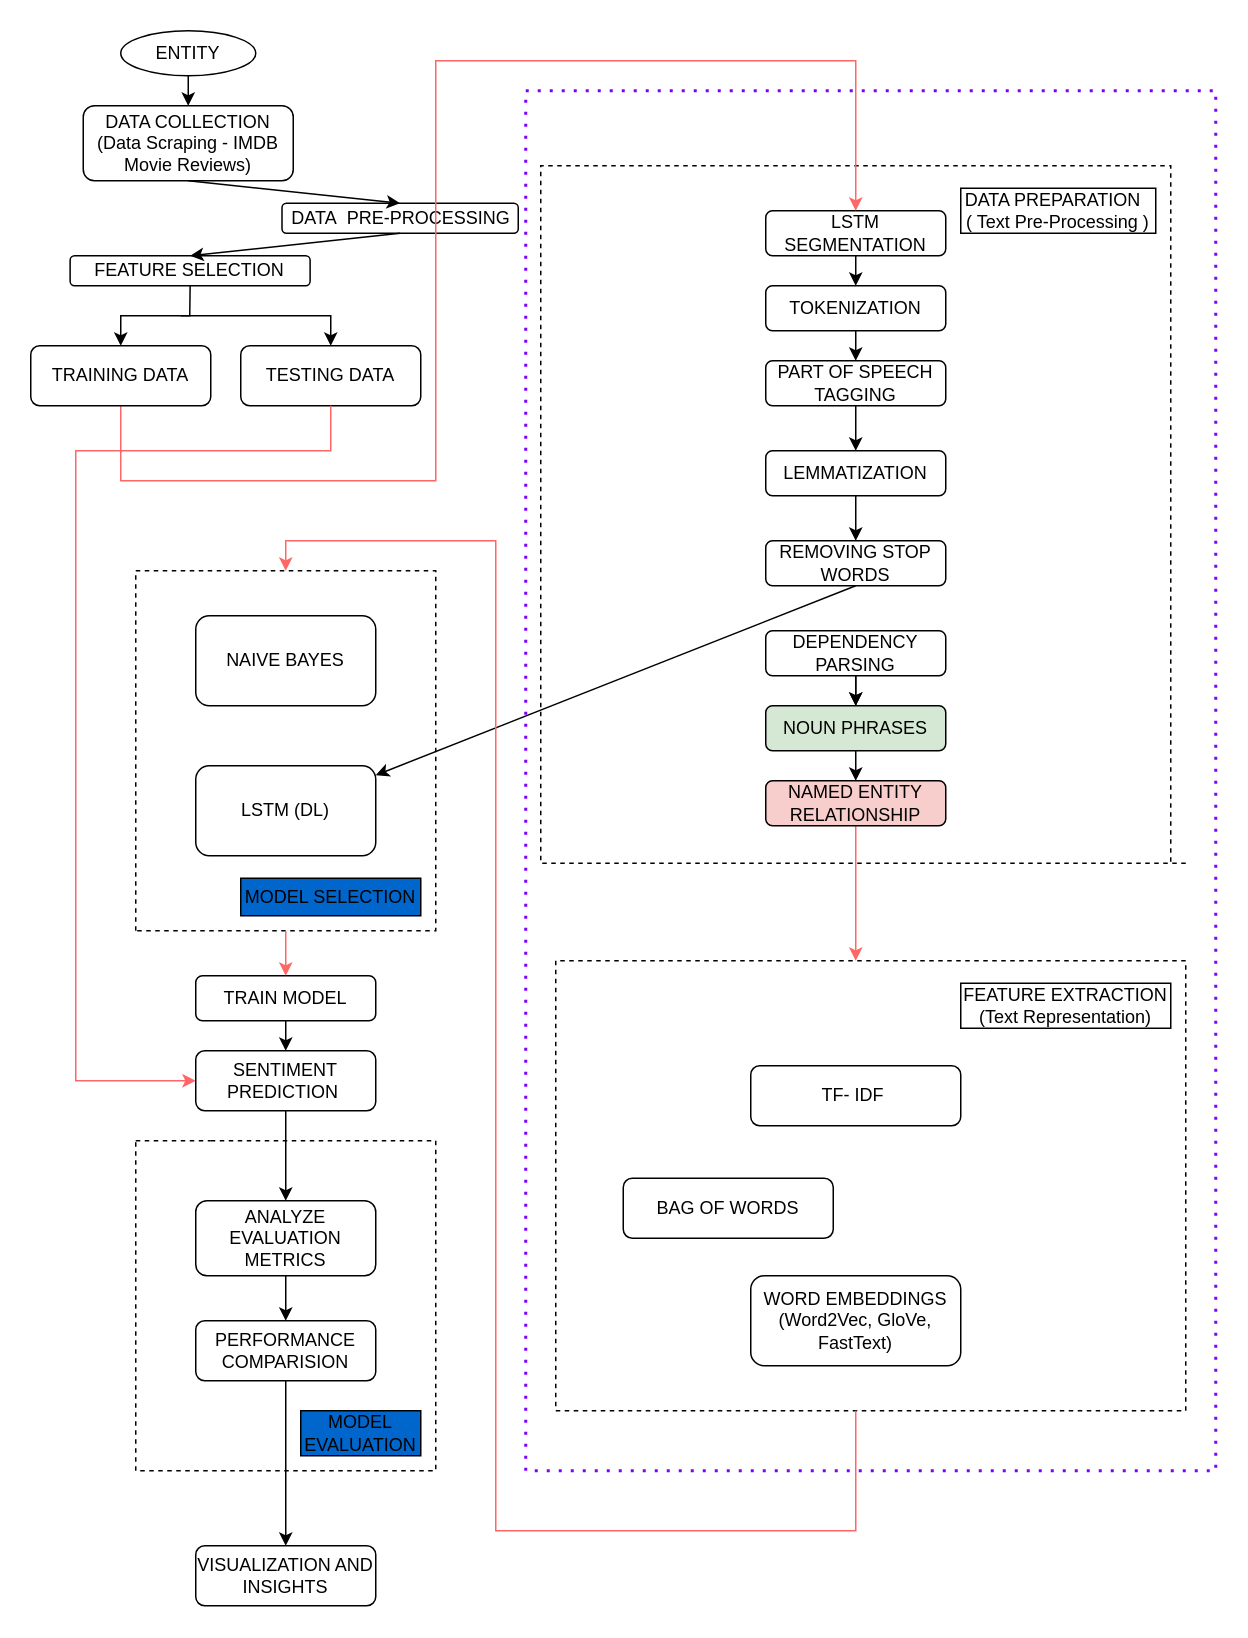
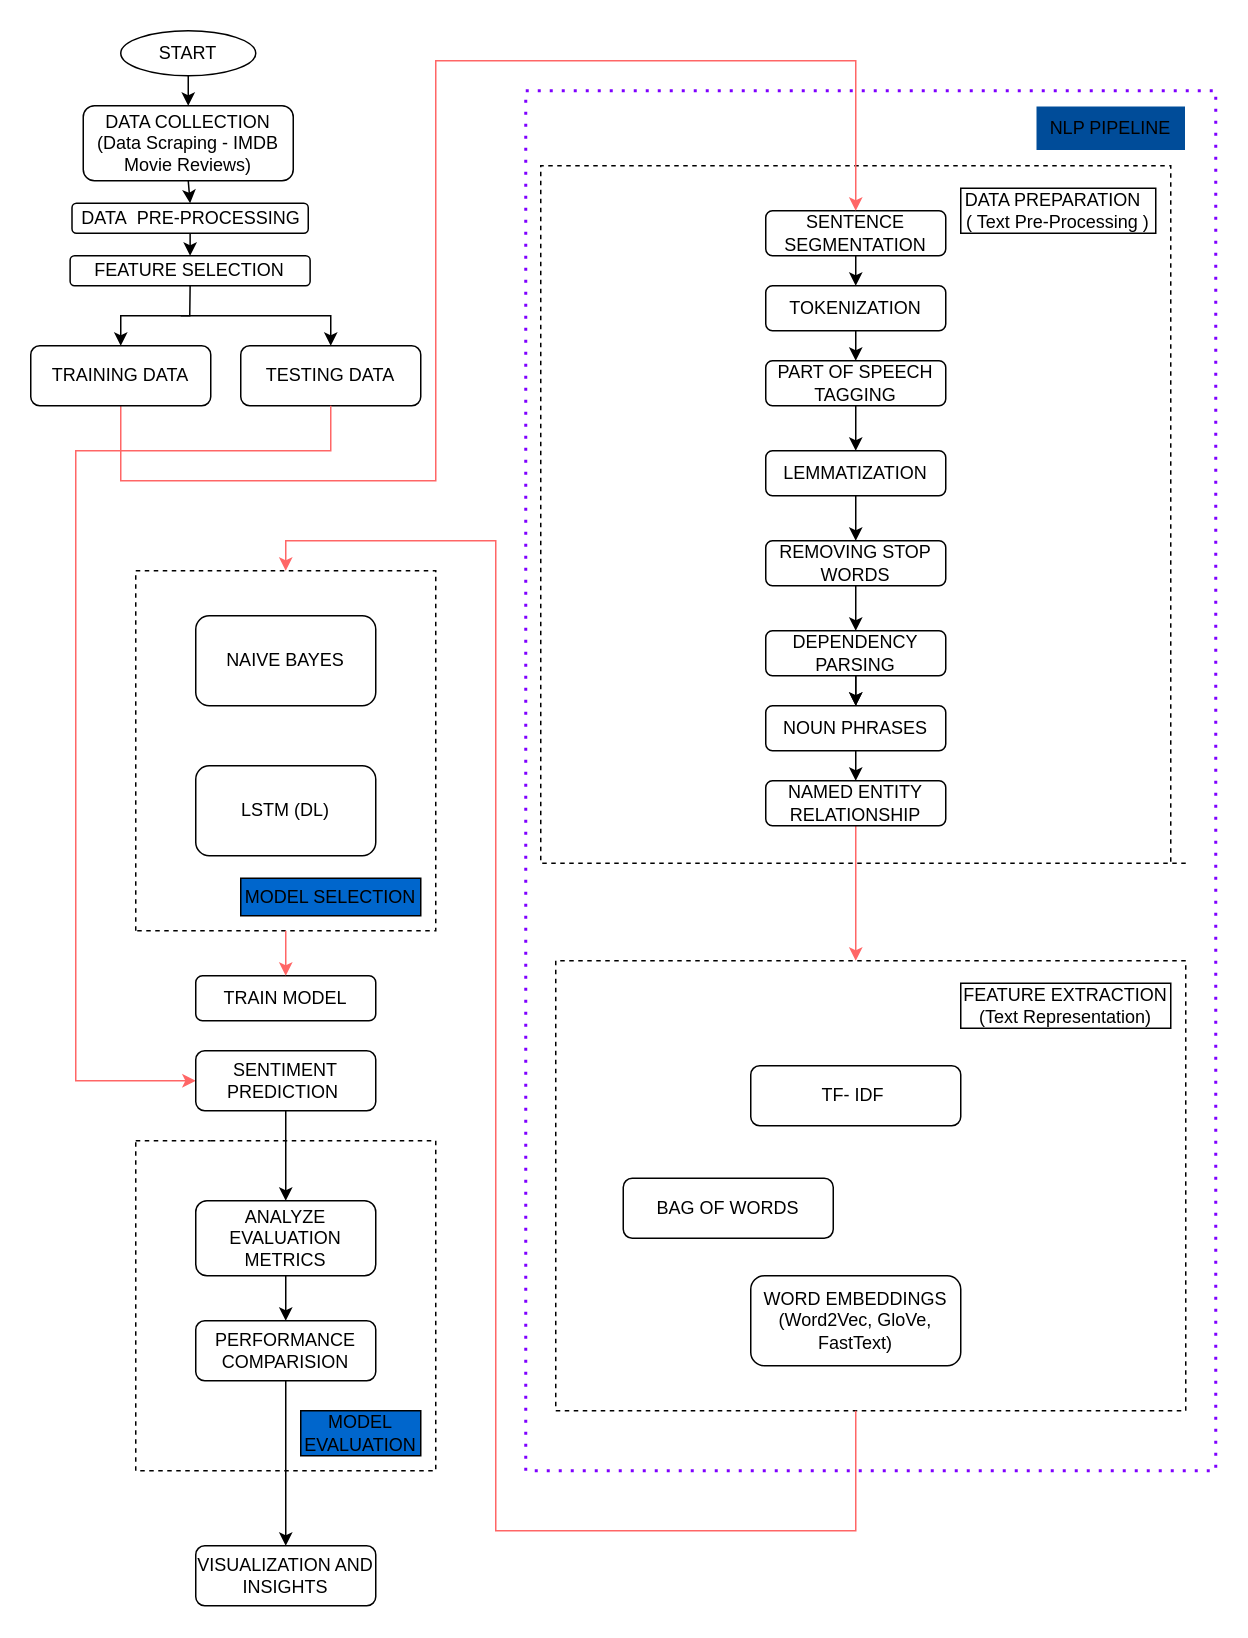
node "ENTITY": label "ENTITY" -> "START"
node "NLP PIPELINE": added
node "DATA PRE-PROCESSING": moved (400, 218) -> (190, 218)
node "LSTM SEGMENTATION": label "LSTM SEGMENTATION" -> "SENTENCE SEGMENTATION"
edge "REMOVING STOP WORDS" -> "LSTM (DL)": now "REMOVING STOP WORDS" -> "DEPENDENCY PARSING"
node "NOUN PHRASES": fillcolor #d5e8d4 -> #ffffff
node "NAMED ENTITY RELATIONSHIP": fillcolor #f8cecc -> #ffffff
edge "TRAIN MODEL" -> "SENTIMENT PREDICTION": removed
